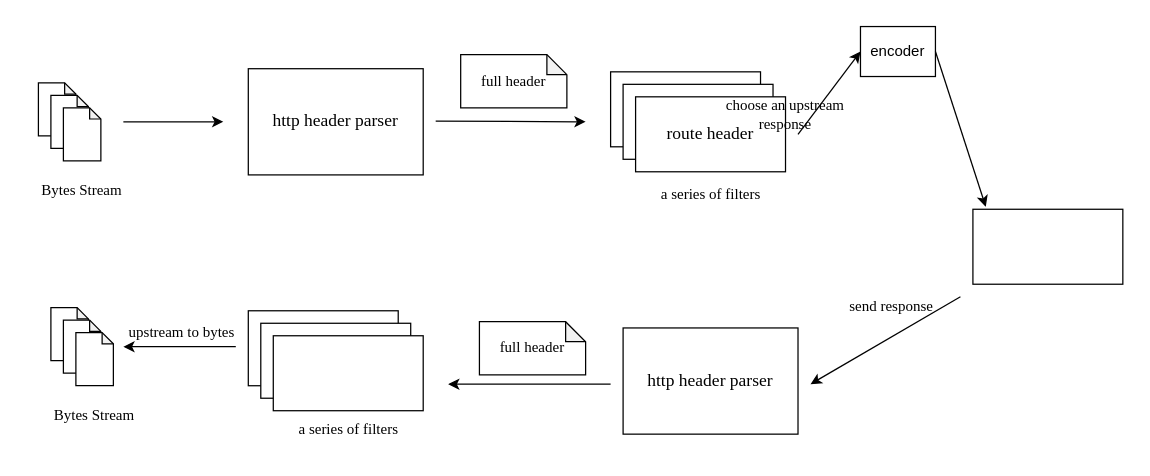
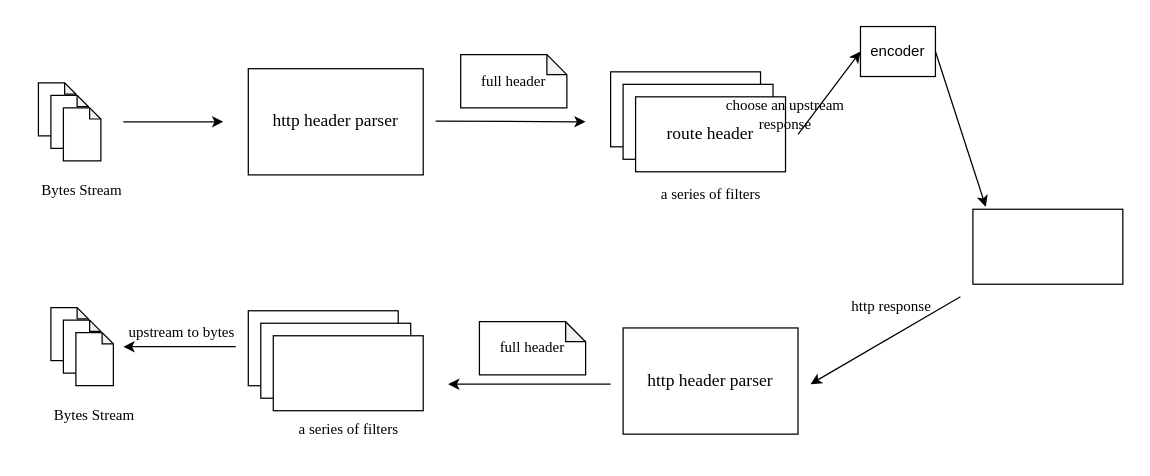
node "send response": label "send response" -> "http response"
